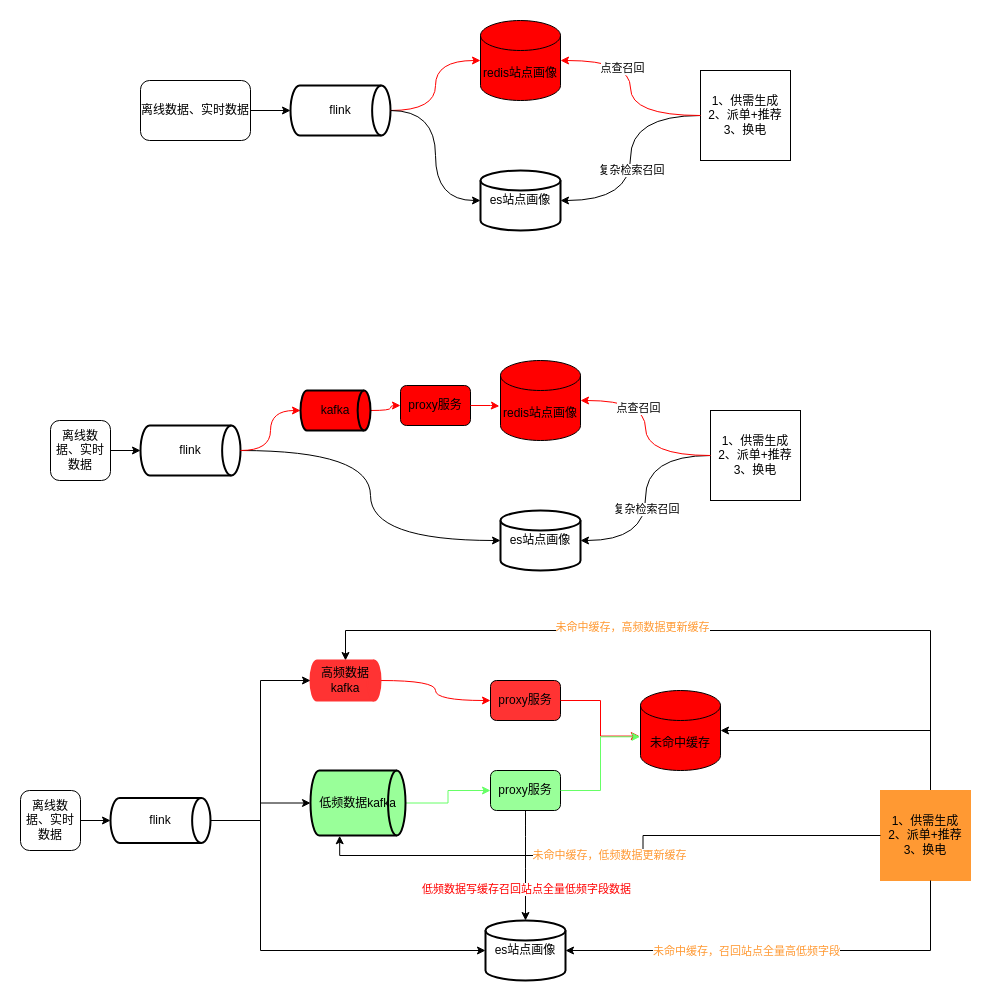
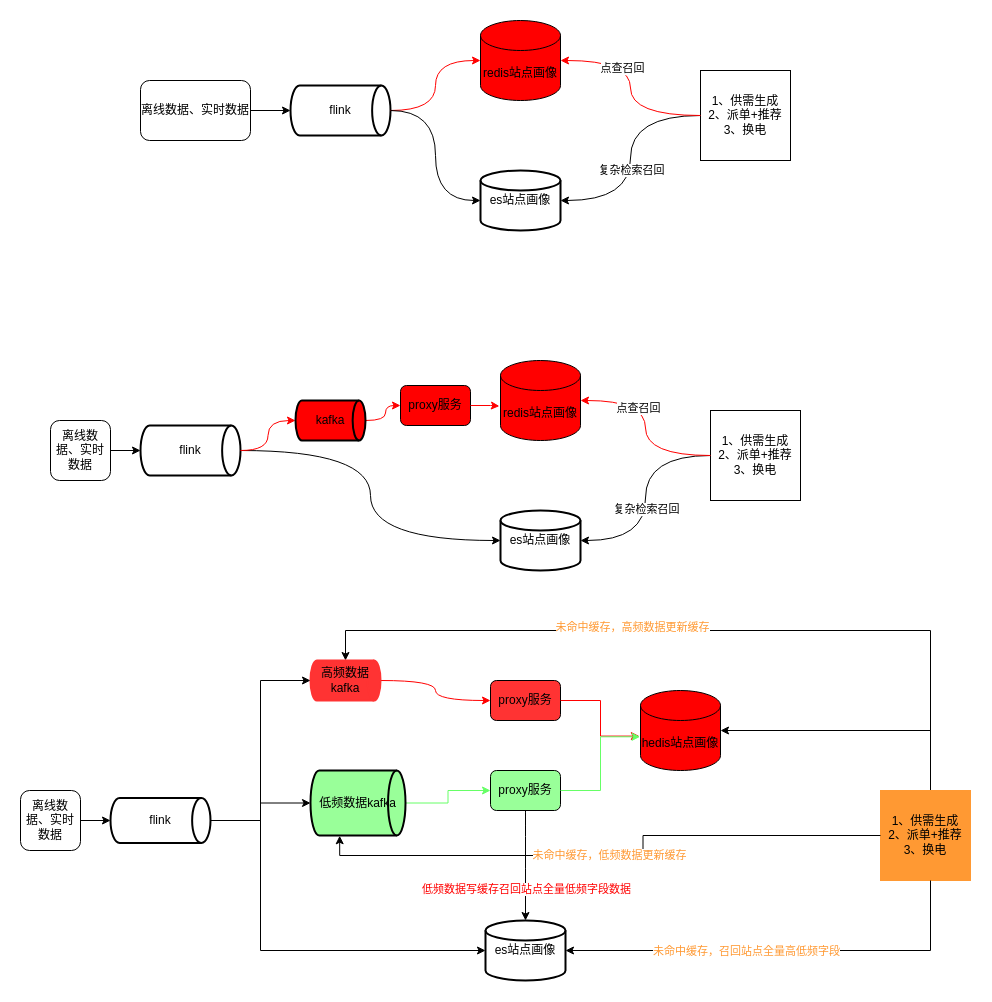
node "kafka": moved (336, 411) -> (331, 421)
node "未命中缓存": label "未命中缓存" -> "hedis站点画像"
